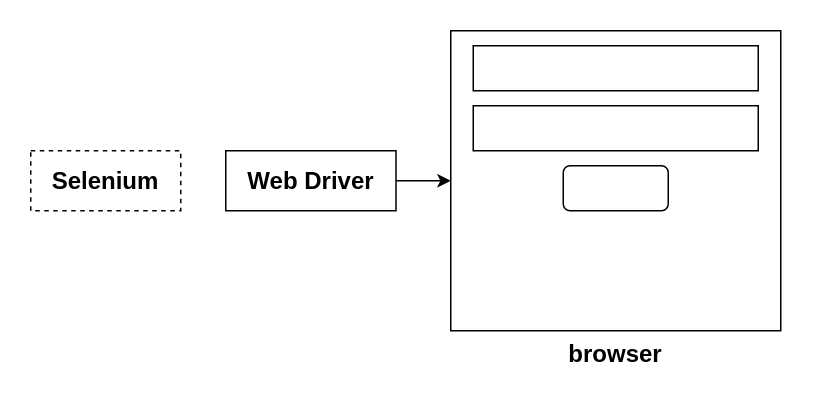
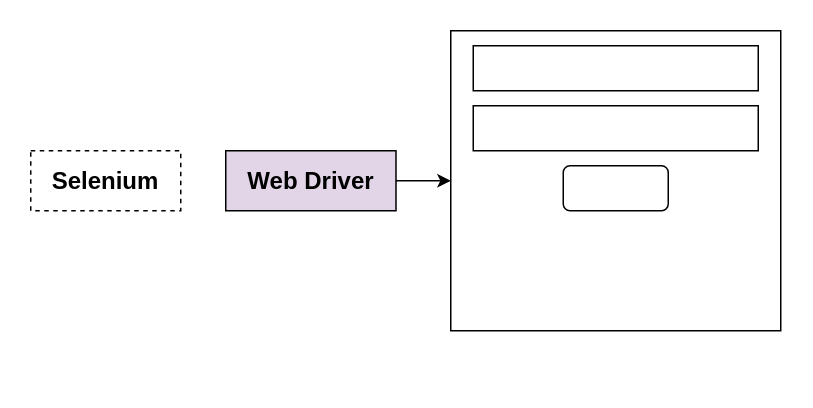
node "Web Driver": fillcolor #ffffff -> #e1d5e7
node "browser": removed
